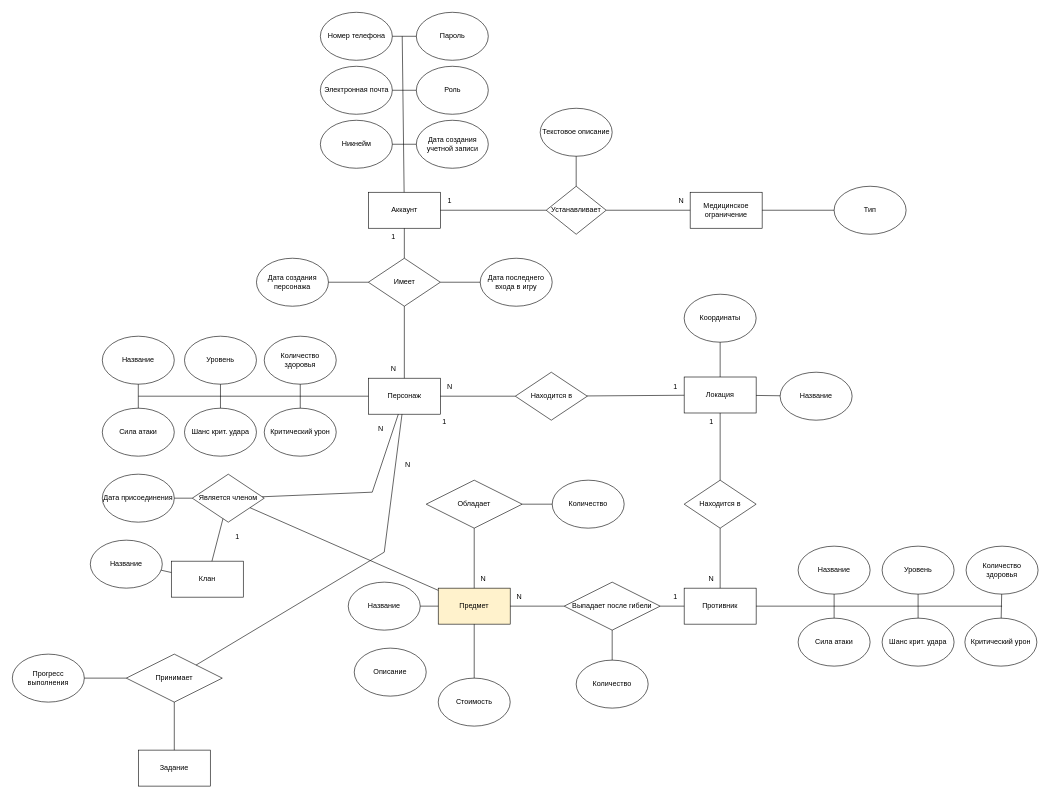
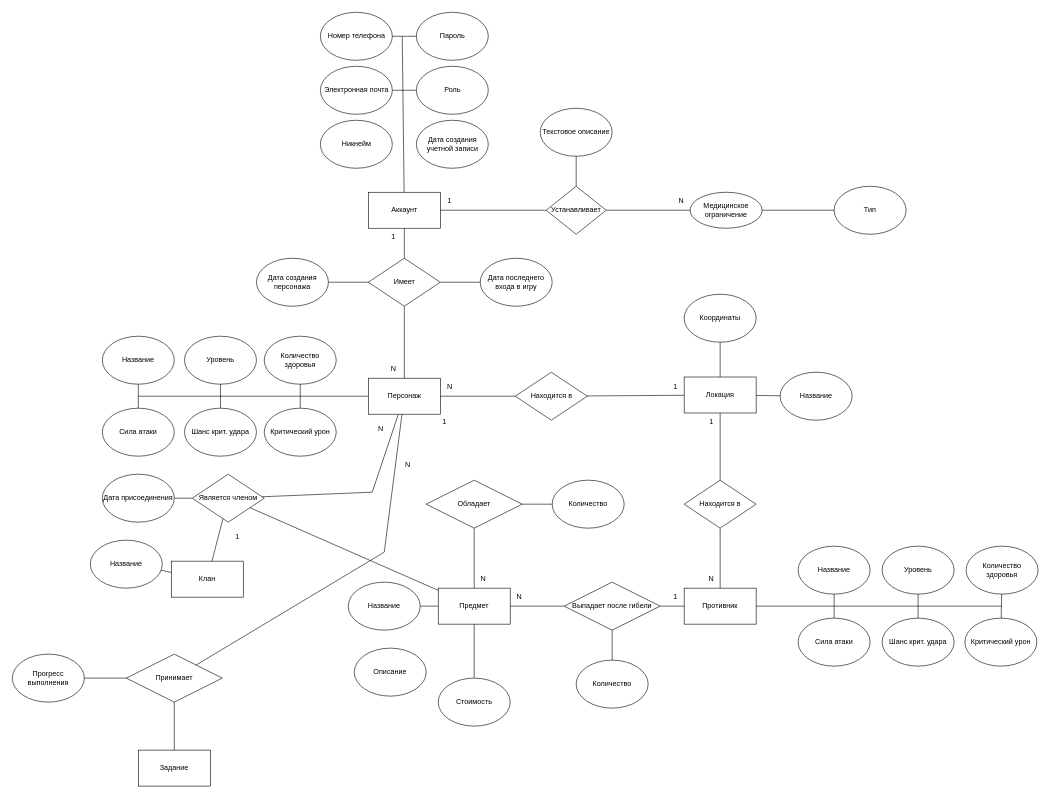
edge "Никнейм" -- "Дата создания учетной записи": removed
node "Медицинское ограничение": shape rectangle -> ellipse
node "Предмет": fillcolor #fff2cc -> #ffffff
